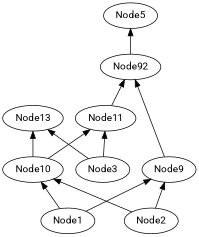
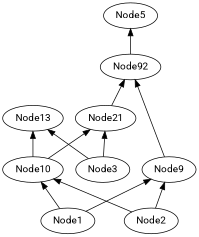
node "Node11": label "Node11" -> "Node21"
